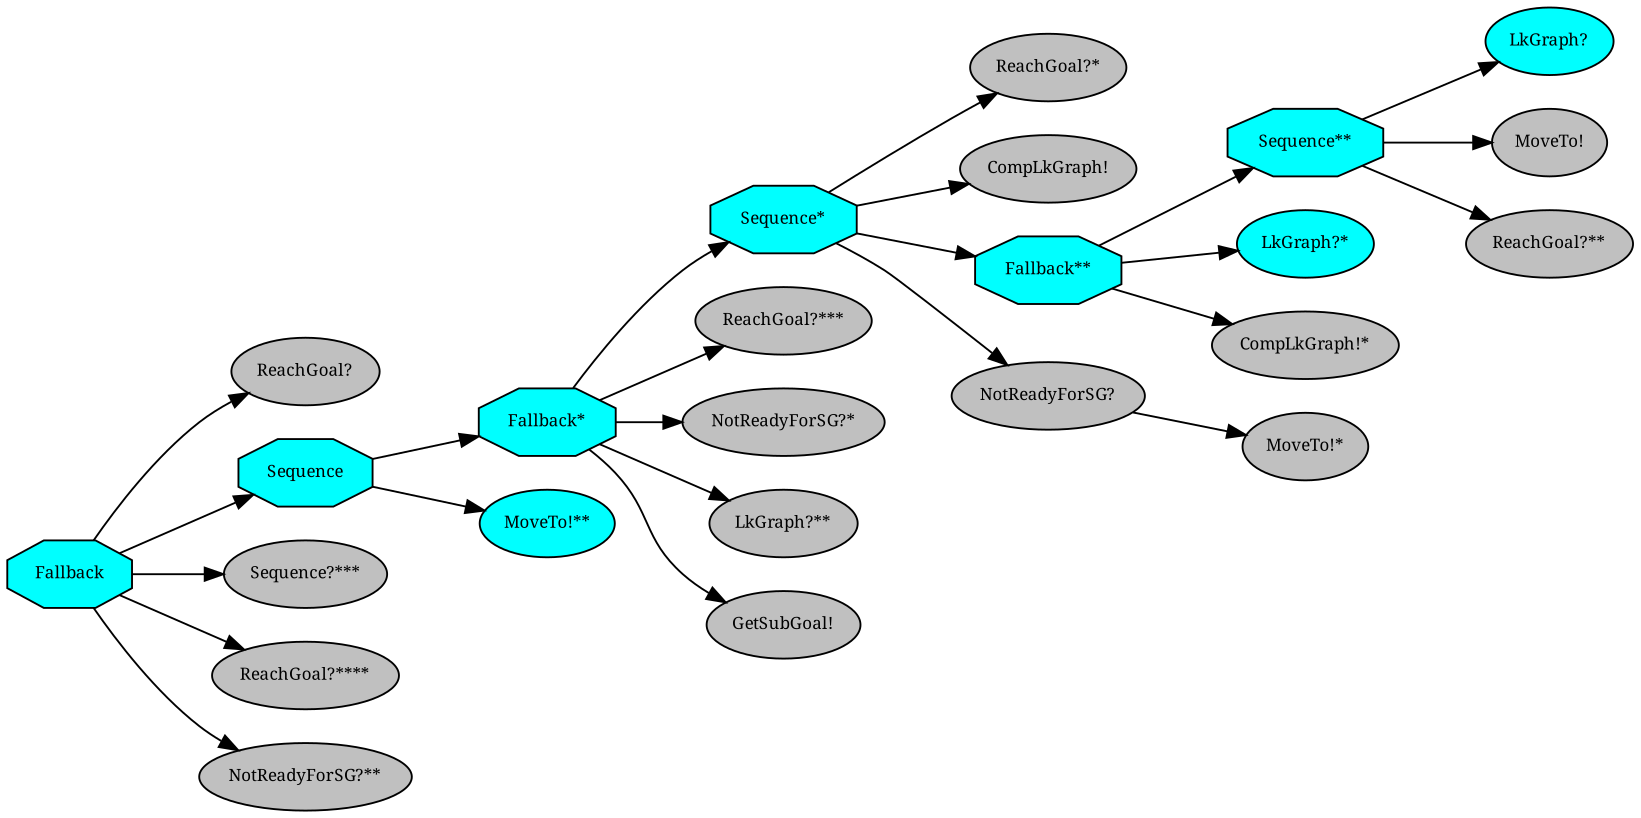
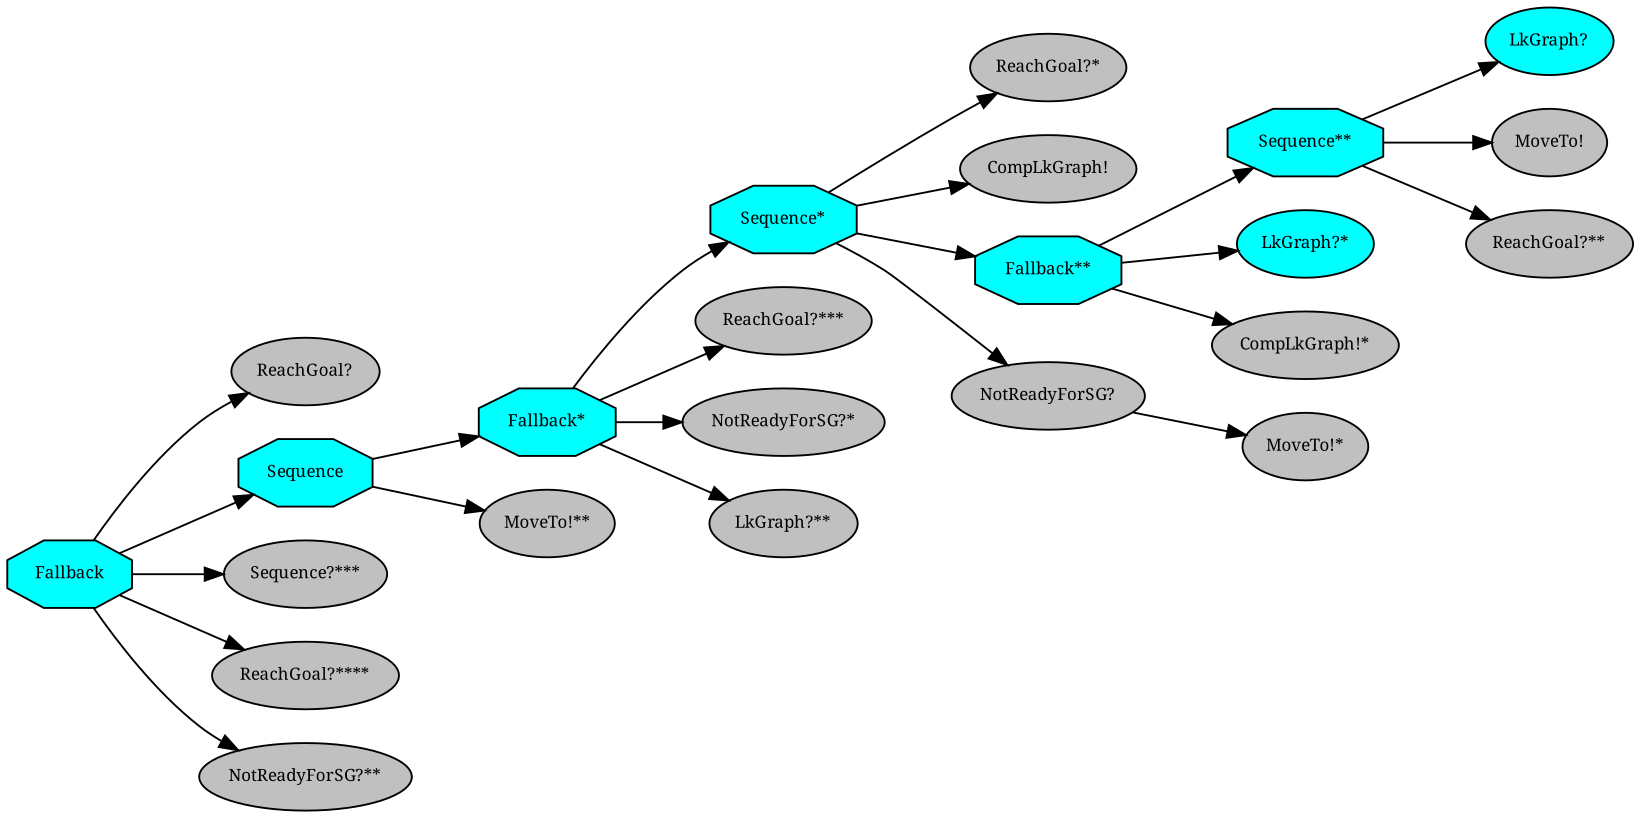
node "MoveTo!**": fillcolor cyan -> gray
node "GetSubGoal!": removed
